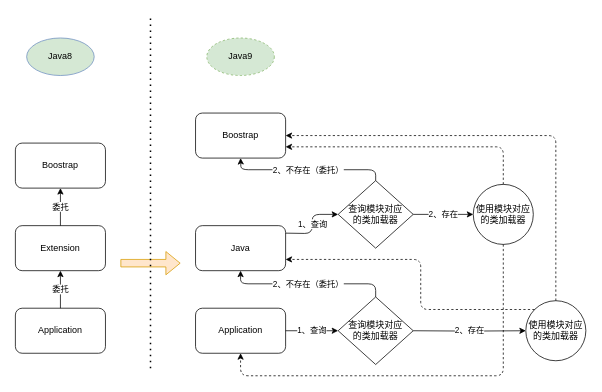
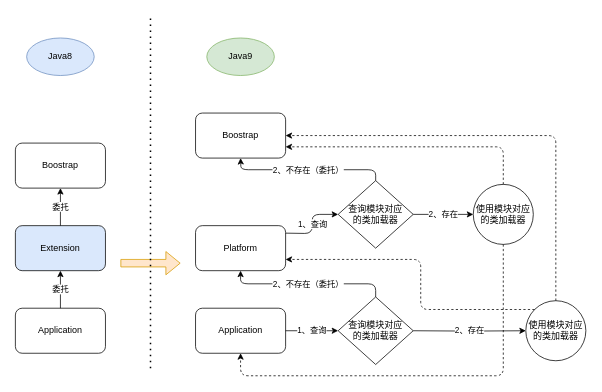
node "Java8": fillcolor #d5e8d4 -> #dae8fc
node "Java9": style dashed -> solid
node "Extension": fillcolor #ffffff -> #dae8fc
node "Java": label "Java" -> "Platform"
